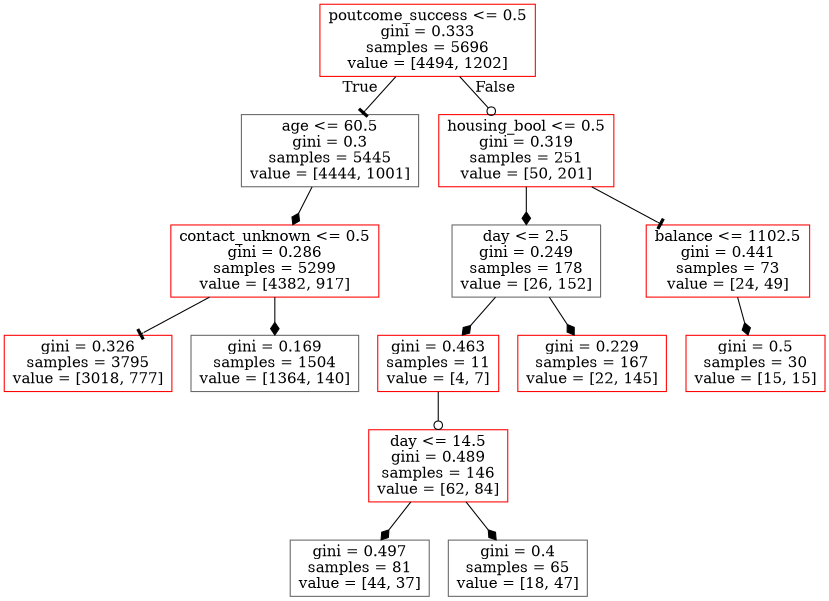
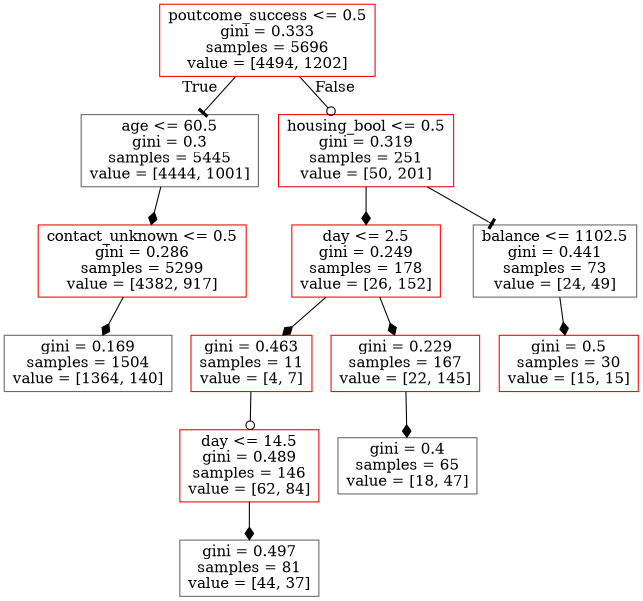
node "day <= 2.5 gini = 0.249 samples = 178 value = [26, 152]": color gray40 -> red
node "balance <= 1102.5 gini = 0.441 samples = 73 value = [24, 49]": color red -> gray40
node "gini = 0.326 samples = 3795 value = [3018, 777]": removed
edge "day <= 14.5 gini = 0.489 samples = 146 value = [62, 84]" -> "gini = 0.4 samples = 65 value = [18, 47]": now "gini = 0.229 samples = 167 value = [22, 145]" -> "gini = 0.4 samples = 65 value = [18, 47]"
